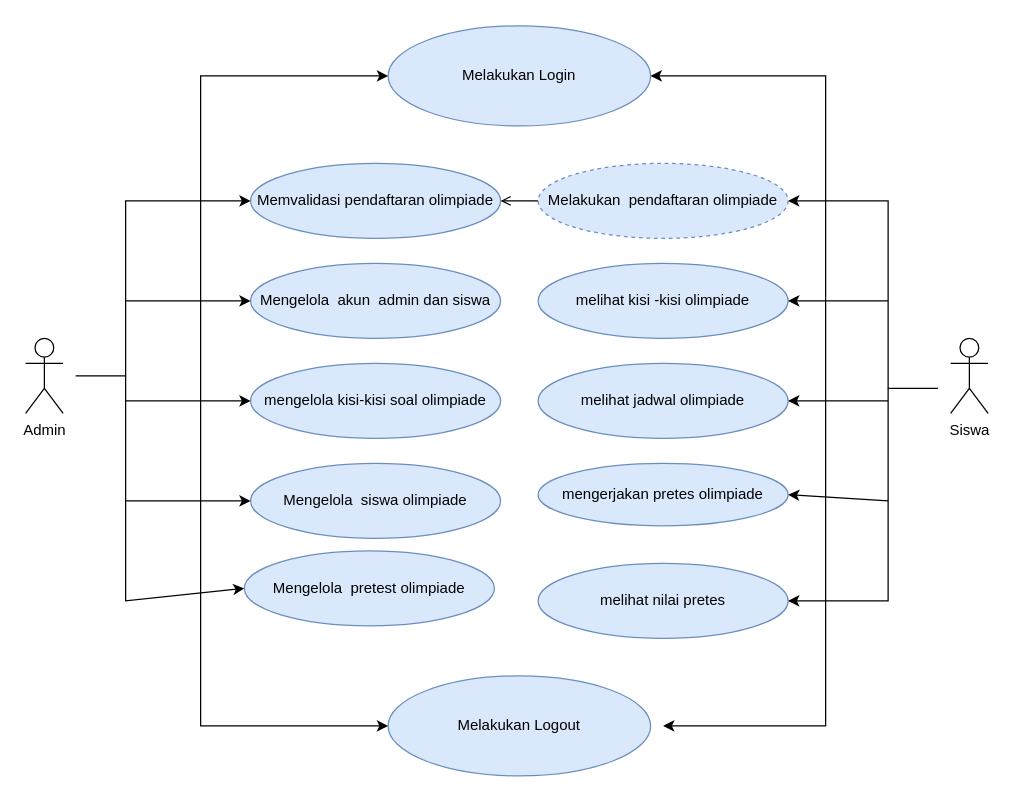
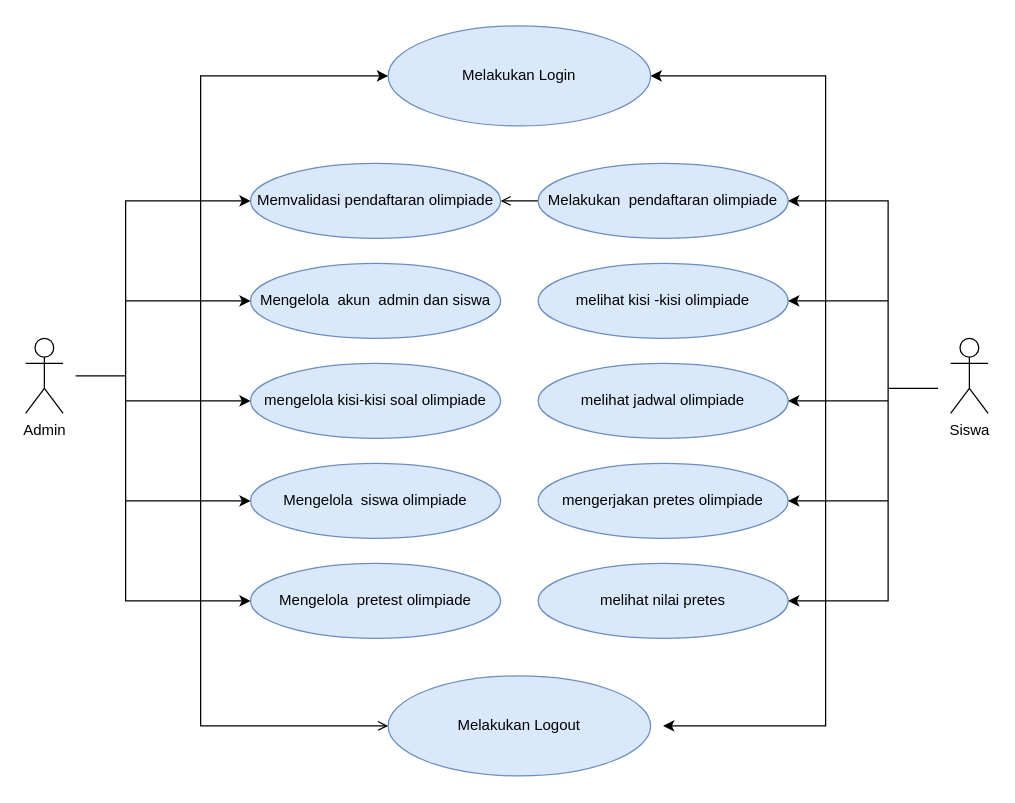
node "Melakukan pendaftaran olimpiade": style dashed -> solid
node "mengerjakan pretes olimpiade": size 250x63 -> 250x75
node "Mengelola pretest olimpiade": moved (369, 588) -> (376, 601)
edge "Melakukan Login" -- "Melakukan Logout": arrowhead classic -> open
